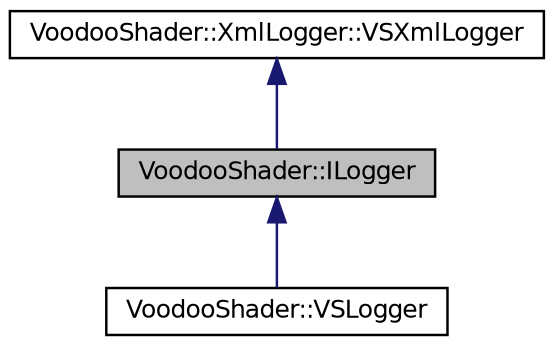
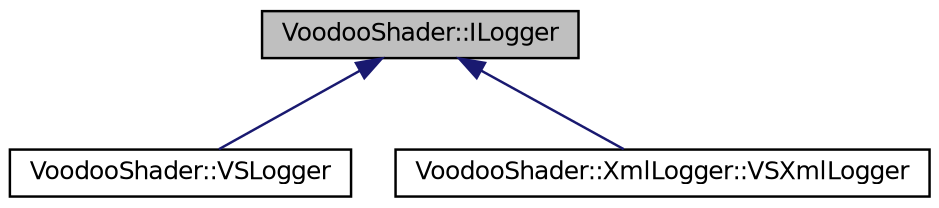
edge "VoodooShader::ILogger" -> "VoodooShader::XmlLogger::VSXmlLogger": reversed
